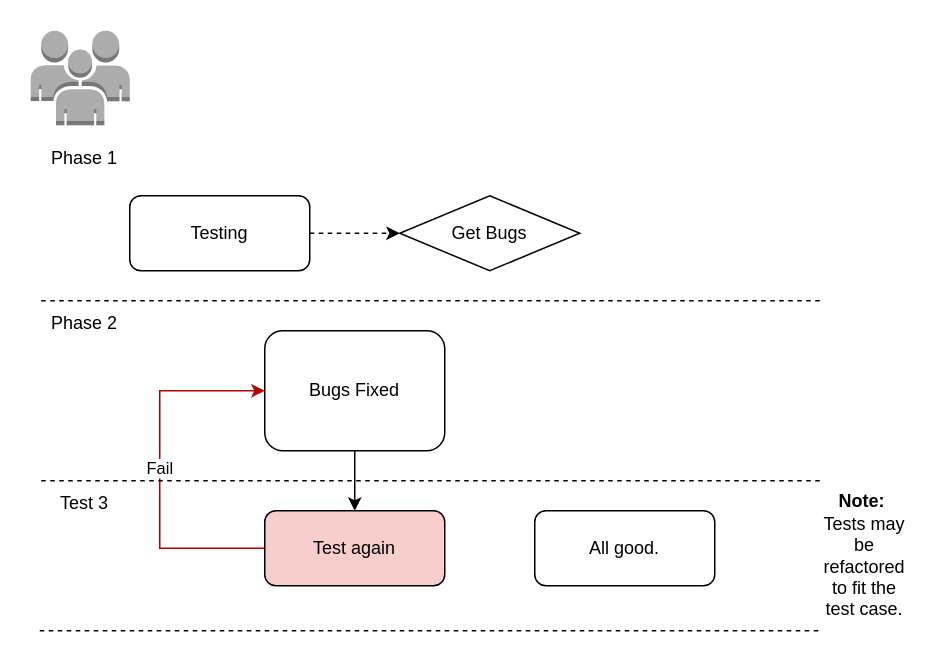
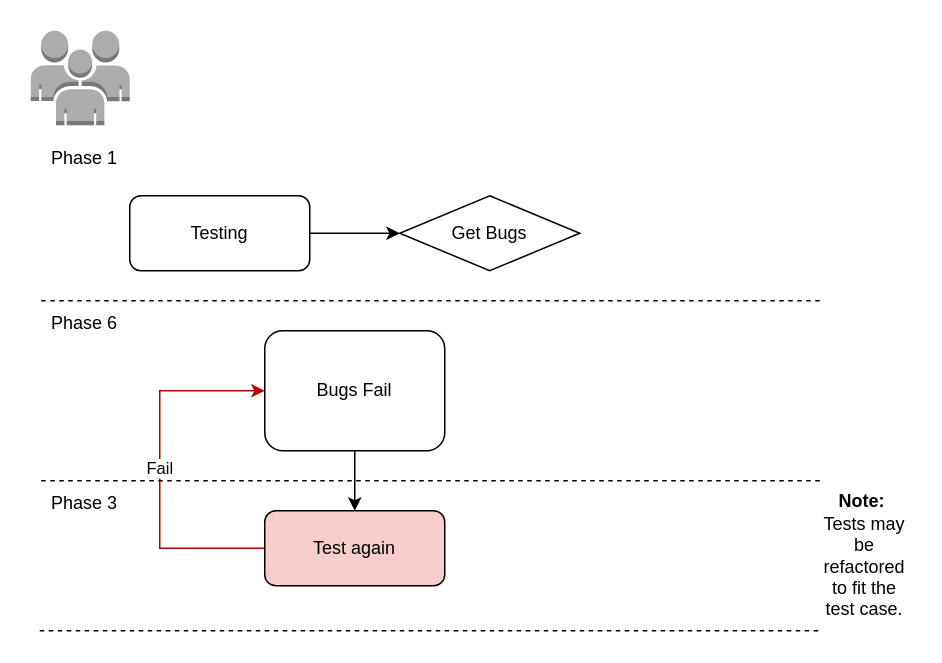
edge "Testing" -> "Get Bugs": style dashed -> solid
node "Phase 2": label "Phase 2" -> "Phase 6"
node "Bugs Fixed": label "Bugs Fixed" -> "Bugs Fail"
node "Test 3": label "Test 3" -> "Phase 3"
node "All good.": removed
